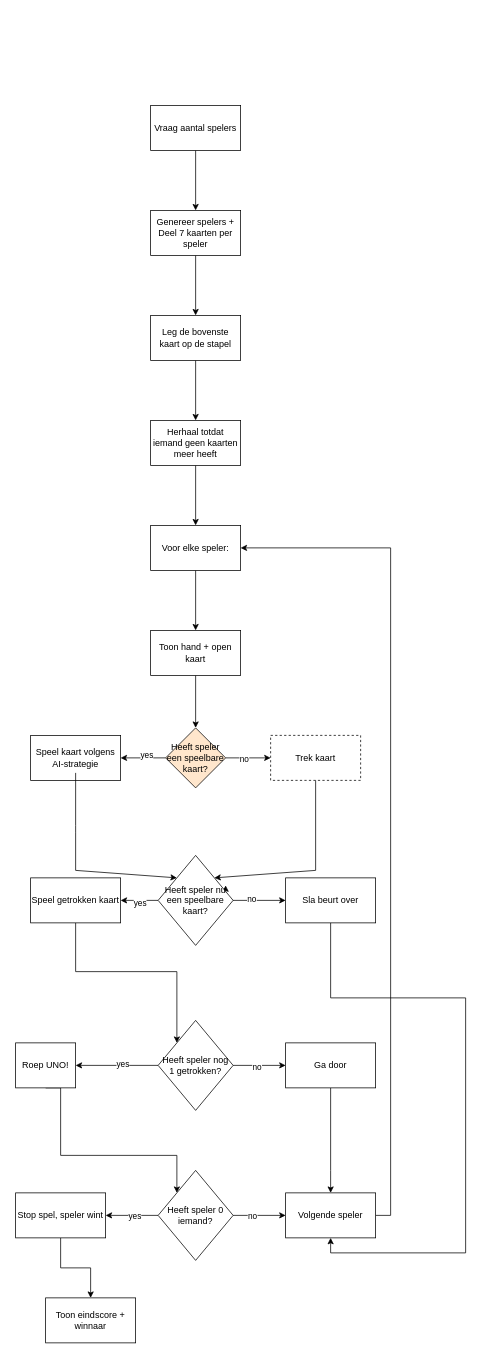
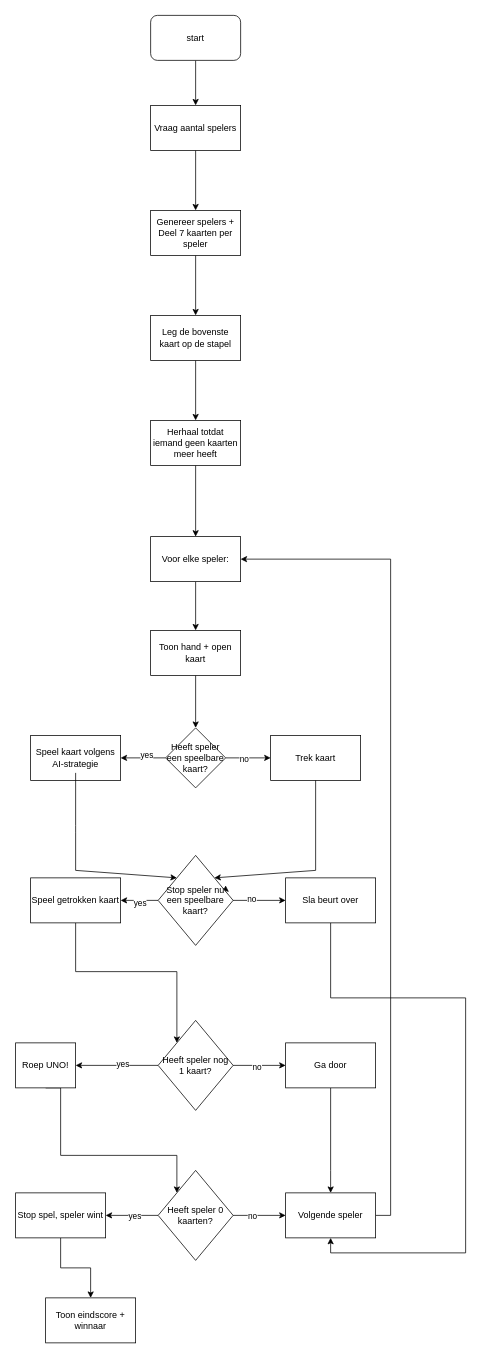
node "start": added
edge "start" -> "Vraag aantal spelers": added
node "Voor elke speler:": moved (195, 548) -> (195, 559)
node "Heeft speler een speelbare kaart?": fillcolor #ffe6cc -> #ffffff
node "Trek kaart": style dashed -> solid
node "Heeft speler nu een speelbare kaart?": label "Heeft speler nu een speelbare kaart?" -> "Stop speler nu een speelbare kaart?"
node "Heeft speler nog 1 getrokken?": label "Heeft speler nog 1 getrokken?" -> "Heeft speler nog 1 kaart?"
node "Heeft speler 0 iemand?": label "Heeft speler 0 iemand?" -> "Heeft speler 0 kaarten?"
